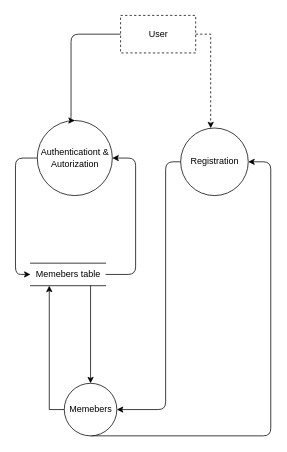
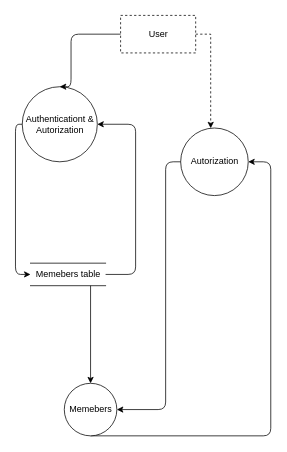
node "Authenticationt & Autorization": moved (75, 158) -> (60, 124)
node "Registration": label "Registration" -> "Autorization"
edge "Memebers" -> "Memebers table": removed
